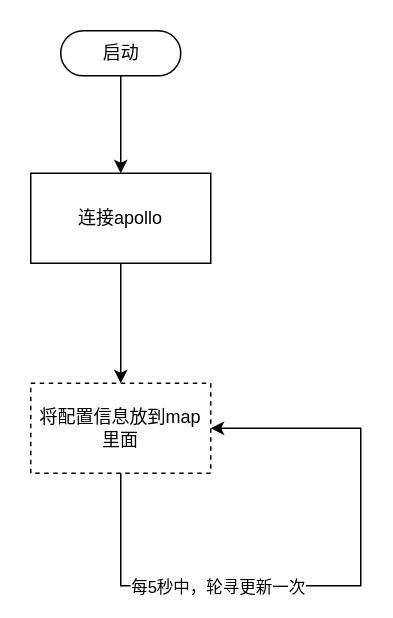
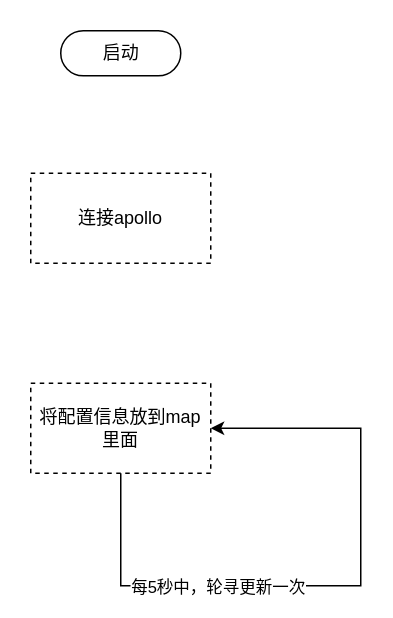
edge "启动" -> "连接apollo": removed
node "连接apollo": style solid -> dashed
edge "连接apollo" -> "将配置信息放到map里面": removed
